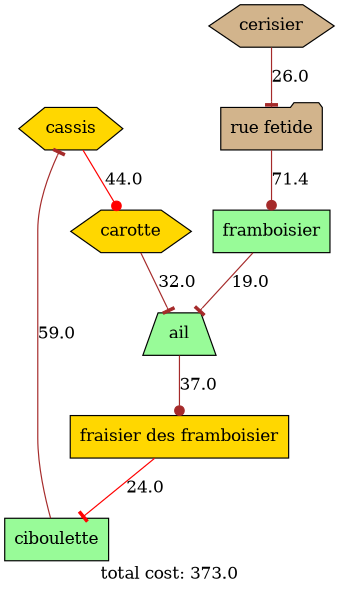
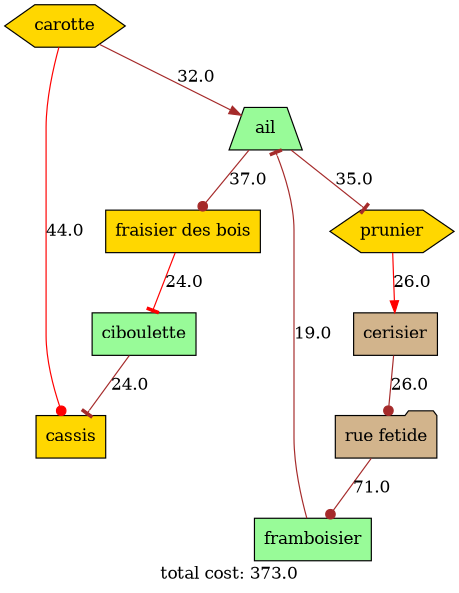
node "cerisier": shape hexagon -> box
edge "cerisier" -> "rue fetide": arrowhead tee -> dot
node "cassis": shape hexagon -> box
edge "cassis" -> "carotte": reversed
edge "rue fetide" -> "framboisier": label "71.4" -> "71.0"
node "prunier": added
edge "carotte" -> "ail": arrowhead tee -> normal
edge "ciboulette" -> "cassis": label "59.0" -> "24.0"
node "fraisier des framboisier": label "fraisier des framboisier" -> "fraisier des bois"
